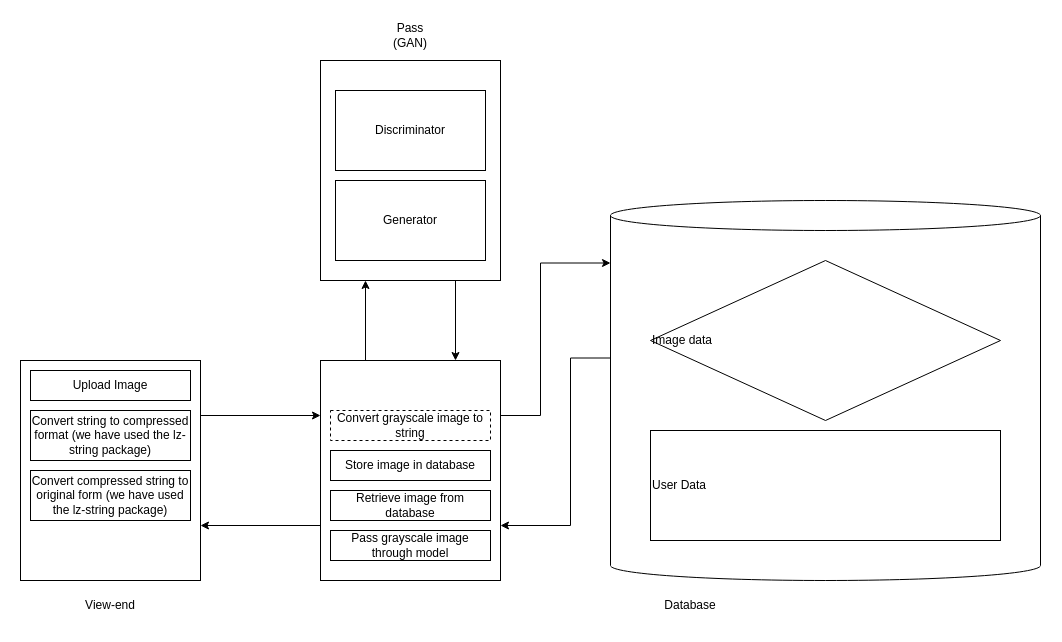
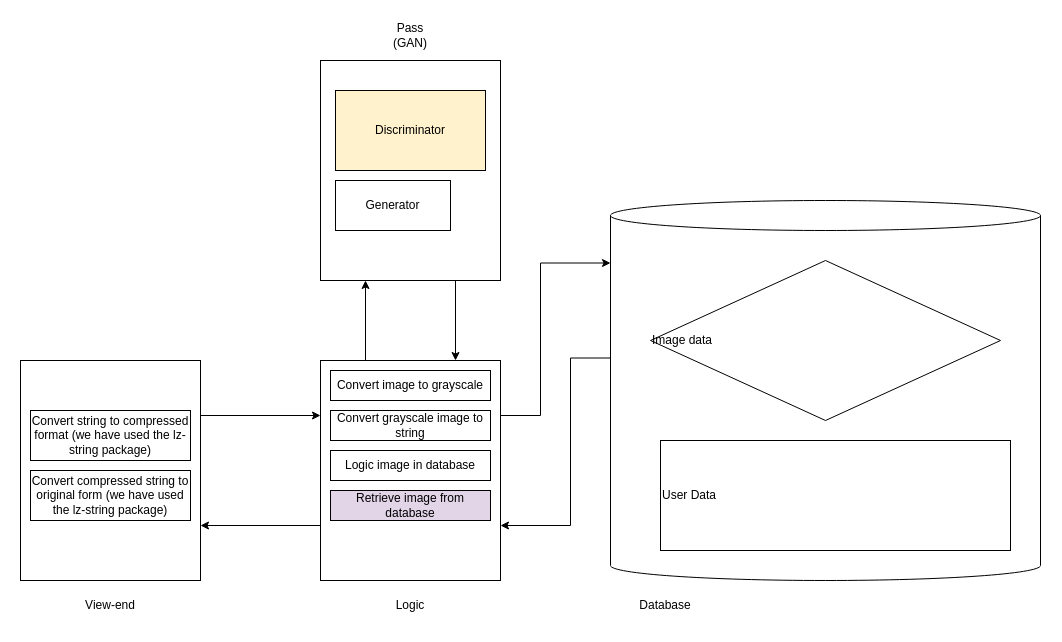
node "Discriminator": fillcolor #ffffff -> #fff2cc
node "Generator": size 150x80 -> 115x50
node "Upload Image": removed
node "Convert image to grayscale": added
node "Convert grayscale image to string": style dashed -> solid
node "Store image in database": label "Store image in database" -> "Logic image in database"
node "User Data": moved (826, 486) -> (836, 496)
node "Retrieve image from database": fillcolor #ffffff -> #e1d5e7
node "Pass grayscale image through model": removed
node "Logic": added
node "Database": moved (691, 606) -> (666, 606)
